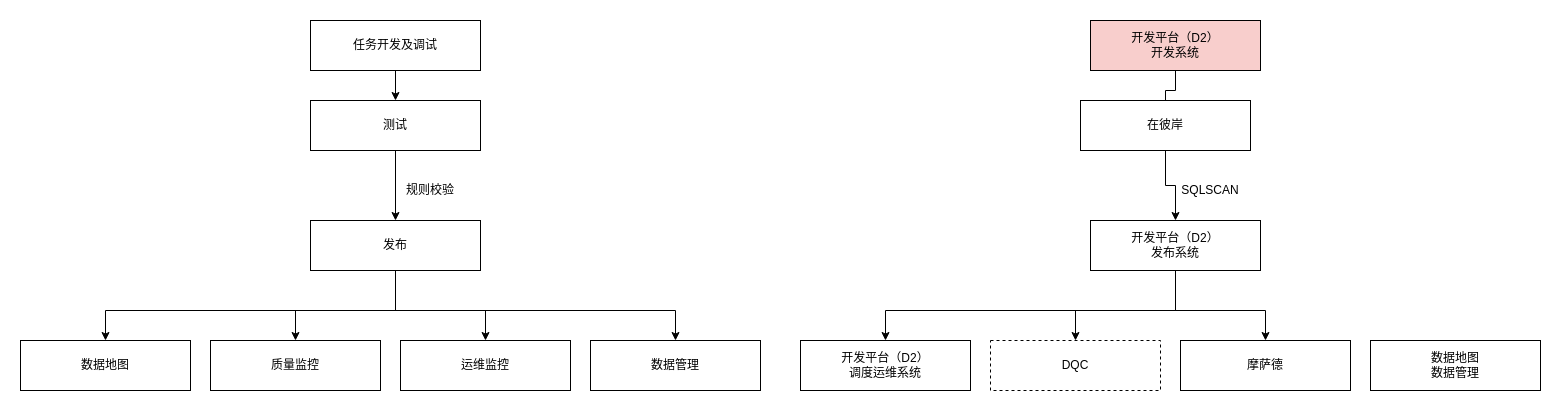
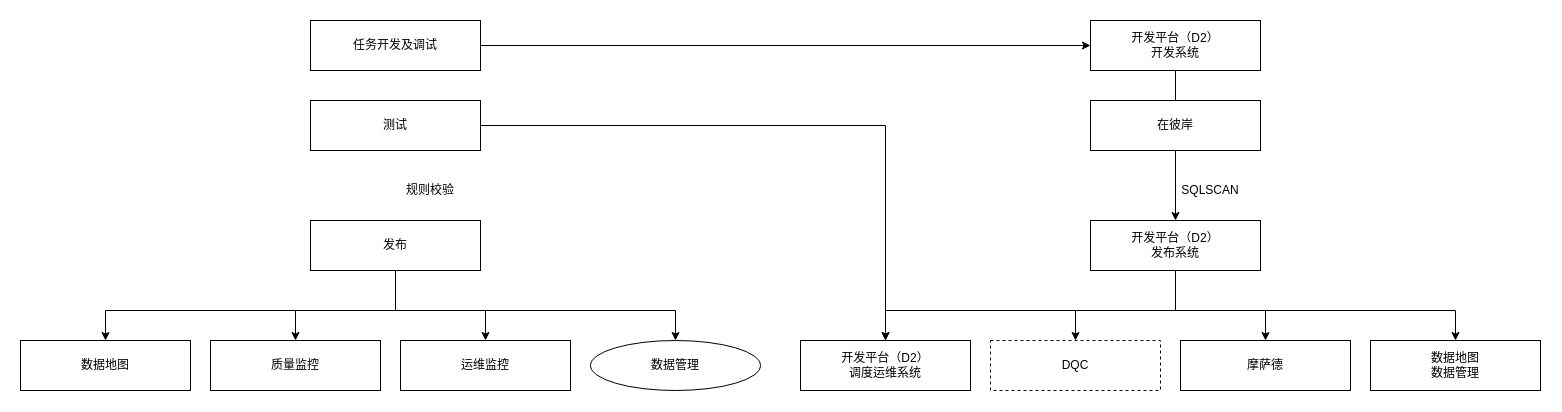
node "开发平台（D2） 开发系统": fillcolor #f8cecc -> #ffffff
edge "任务开发及调试" -> "测试": now "任务开发及调试" -> "开发平台（D2） 开发系统"
node "在彼岸": moved (1166, 126) -> (1176, 126)
edge "测试" -> "发布": now "测试" -> "开发平台（D2） 调度运维系统"
edge "开发平台（D2） 发布系统" -> "数据地图 数据管理": added
node "数据管理": shape rectangle -> ellipse
